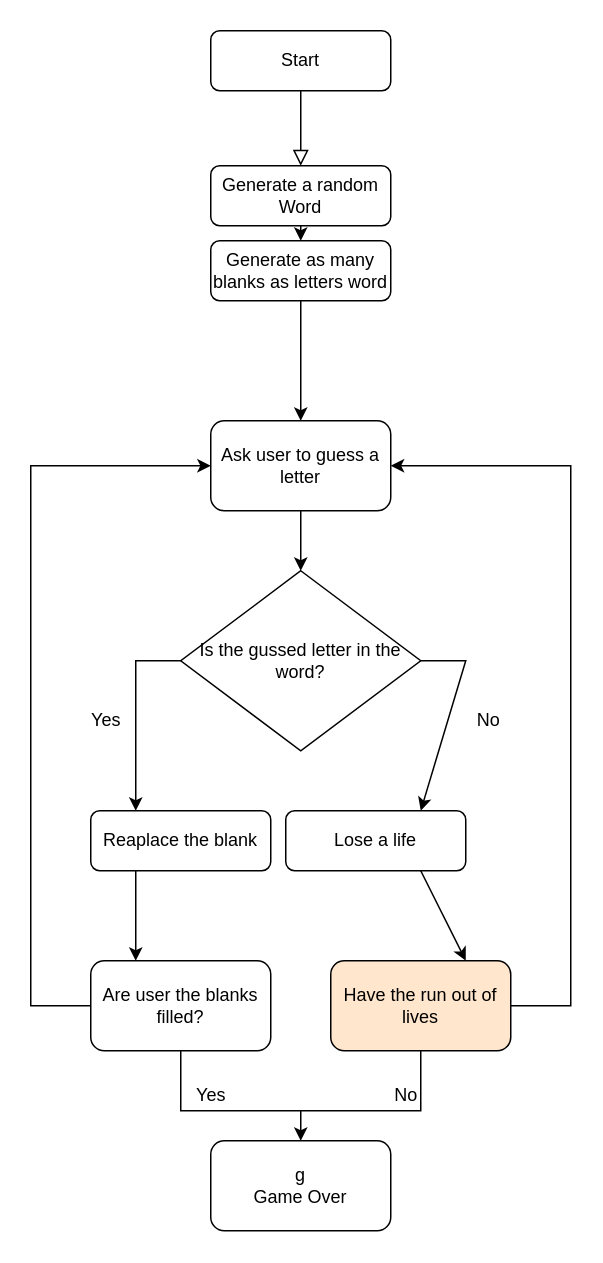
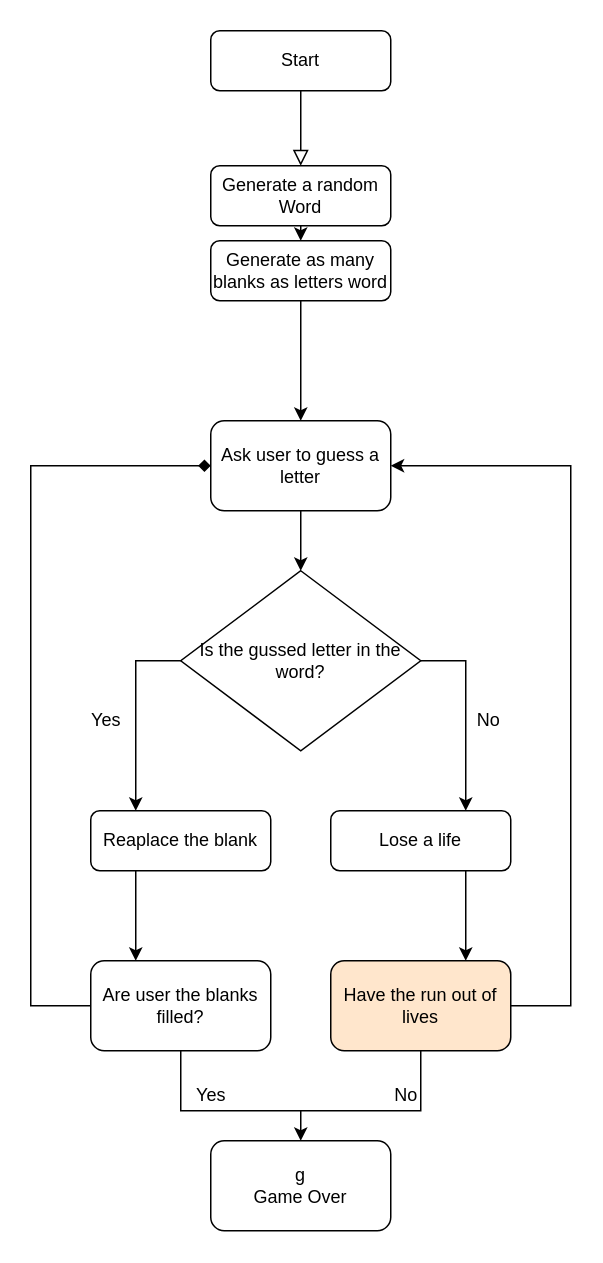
edge "Are user the blanks filled?" -> "Ask user to guess a letter": arrowhead classic -> diamond
node "Lose a life": moved (376, 841) -> (421, 841)
